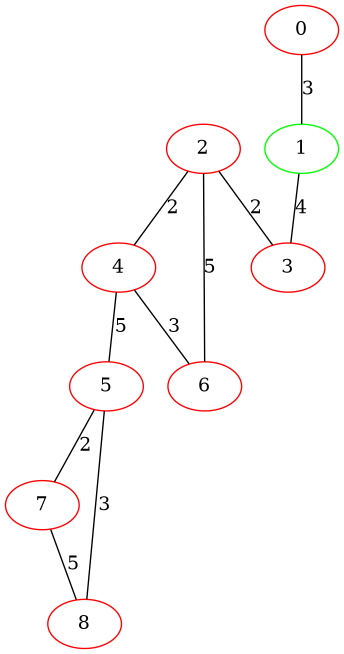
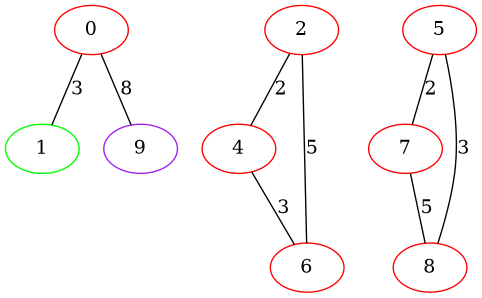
node "9": added
node "3": removed
edge "4" -- "5": removed, label "5"
